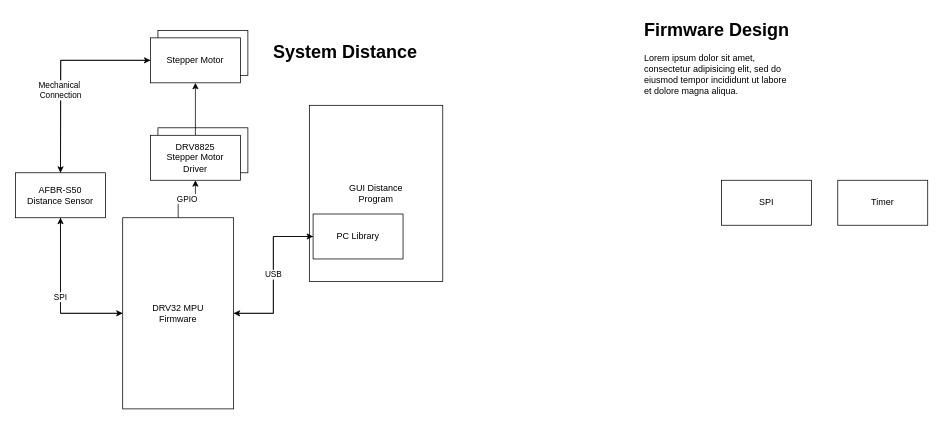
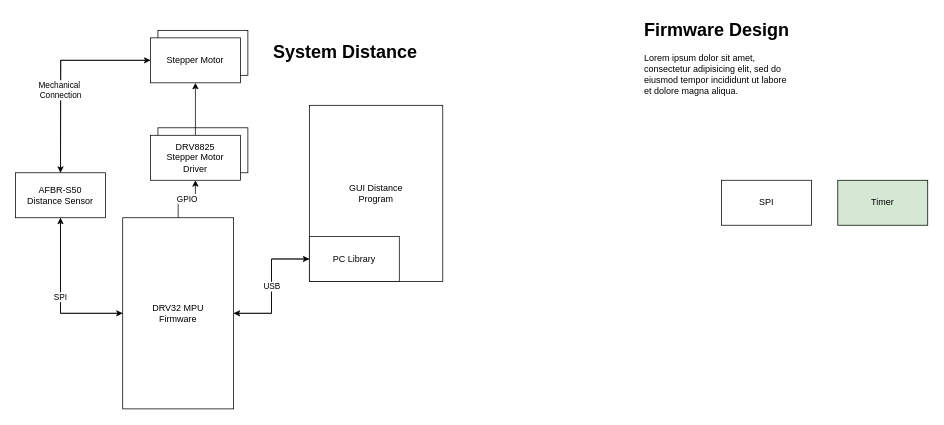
node "Timer": fillcolor #ffffff -> #d5e8d4
node "PC Library": moved (358, 237) -> (354, 259)
